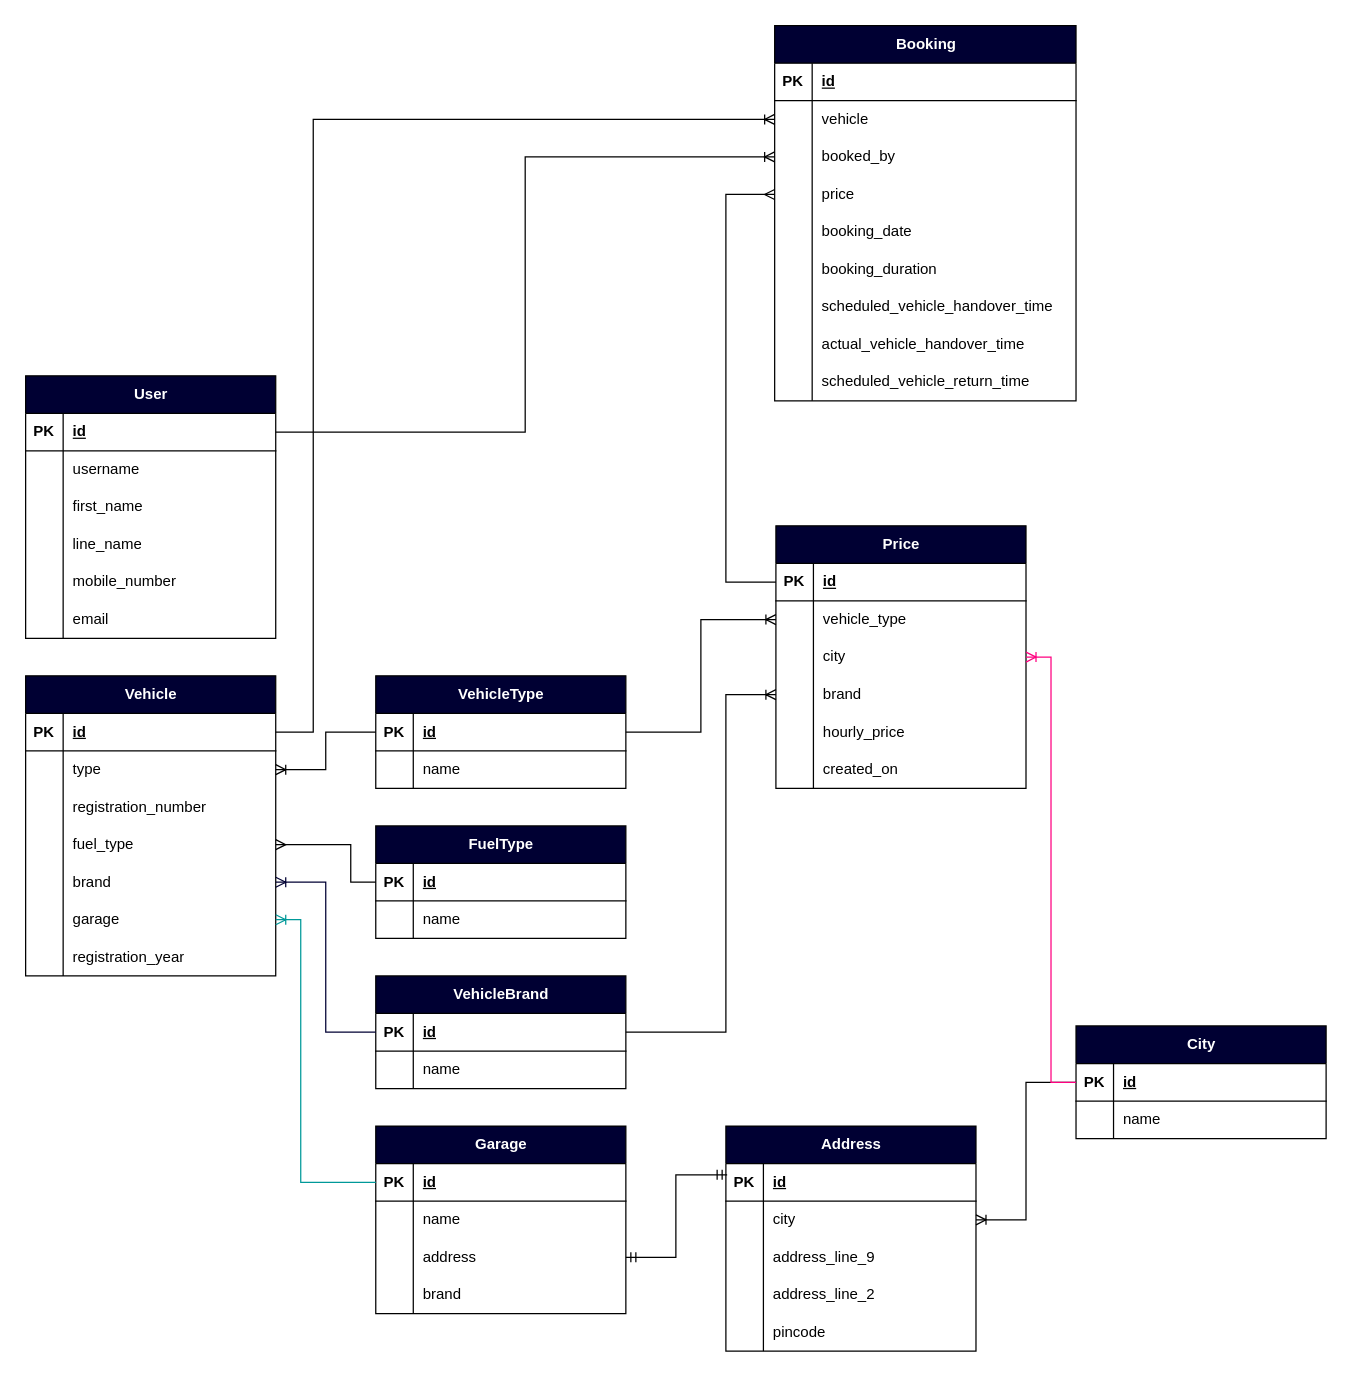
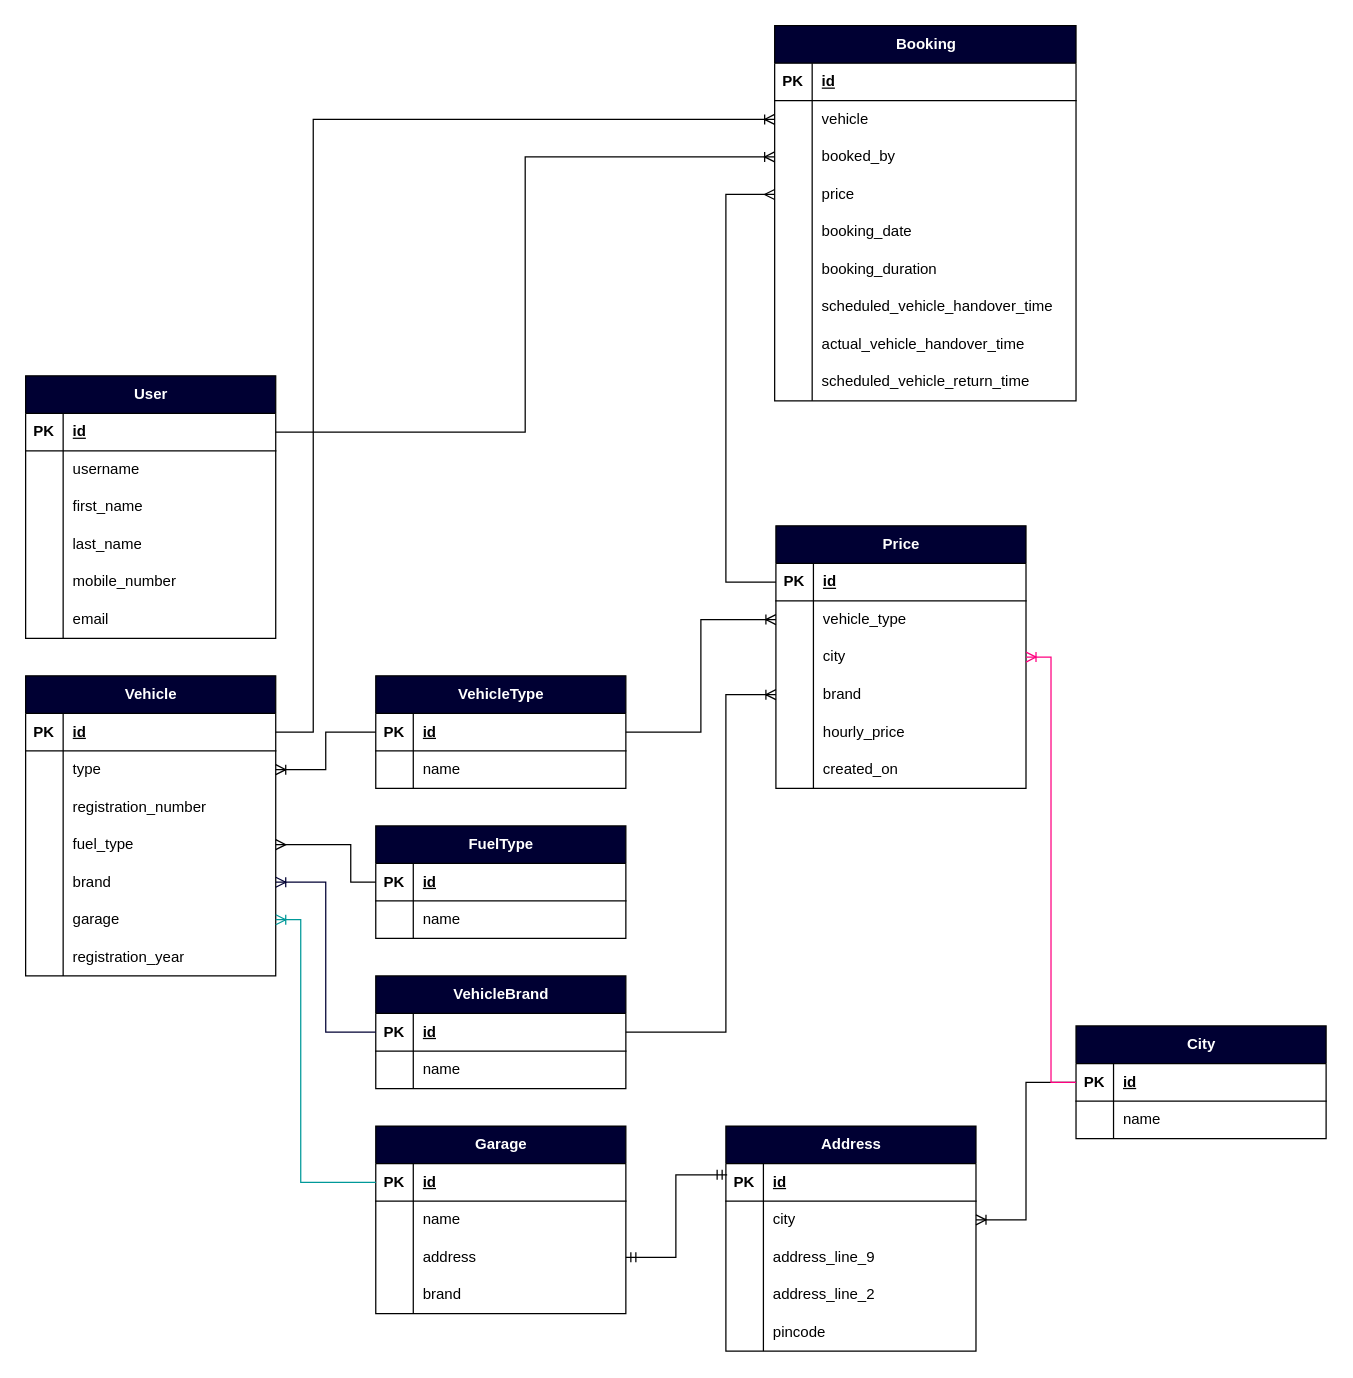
node "line_name": label "line_name" -> "last_name"
